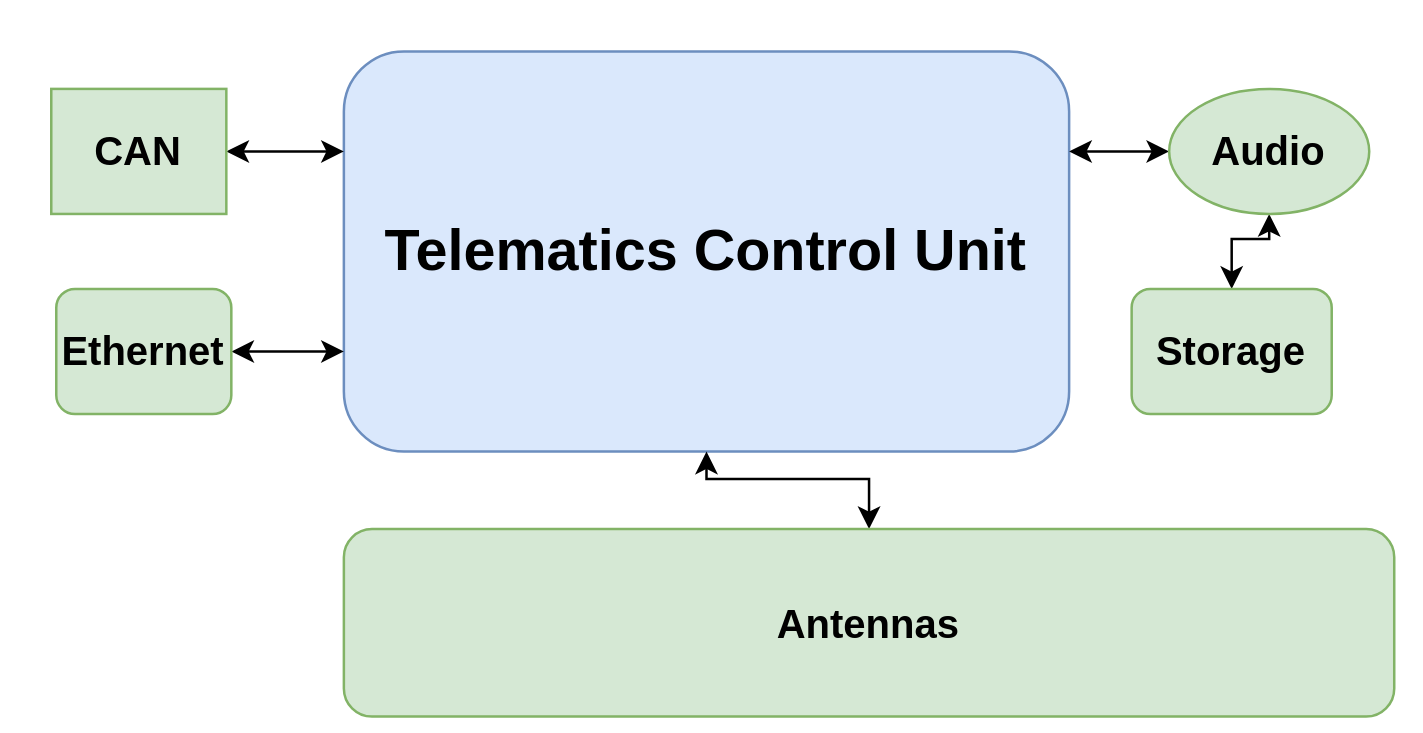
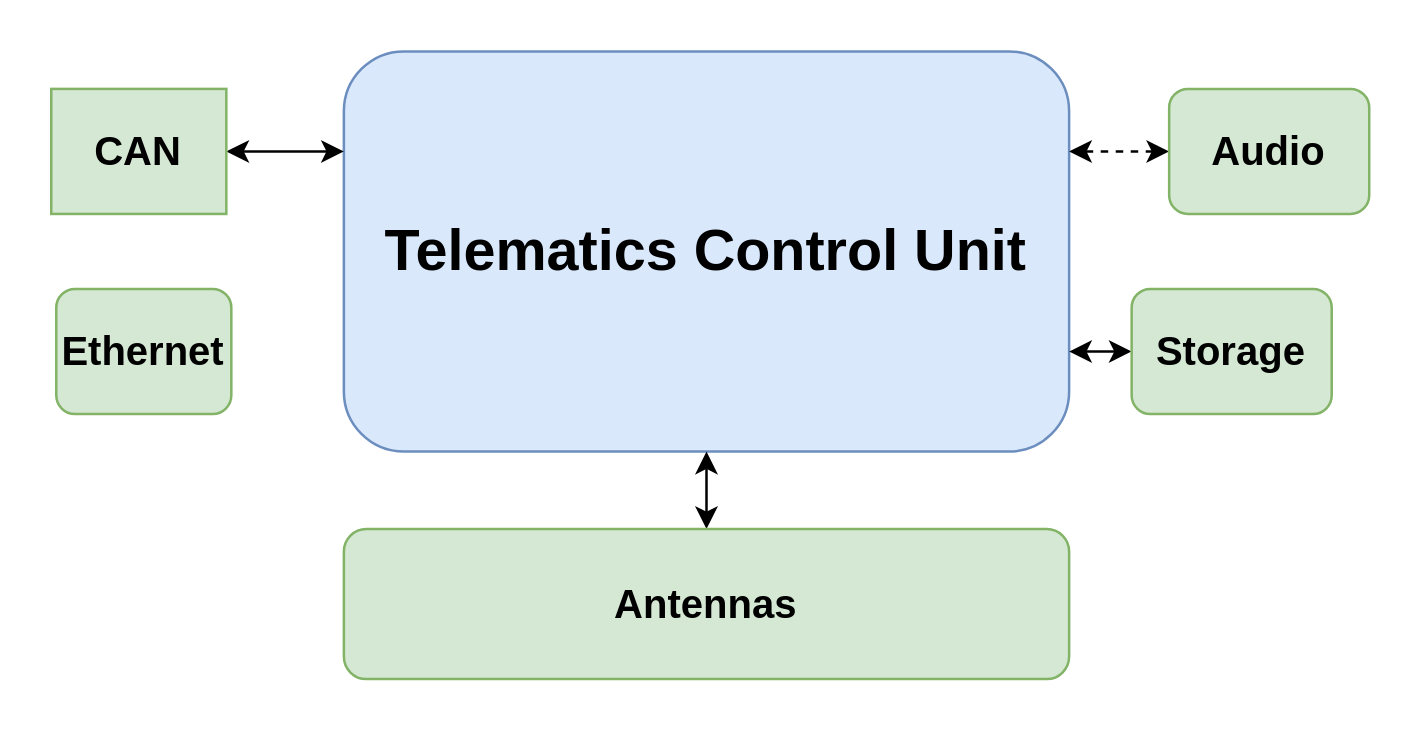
edge "Audio" -- "Telematics Control Unit": style solid -> dashed
node "Audio": shape ellipse -> rounded rectangle
edge "Audio" -- "Storage": now "Telematics Control Unit" -- "Storage"
edge "Telematics Control Unit" -- "Ethernet": removed
node "Antennas": size 1050x188 -> 725x150
